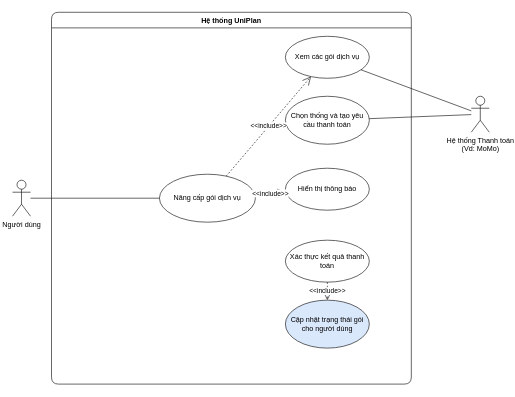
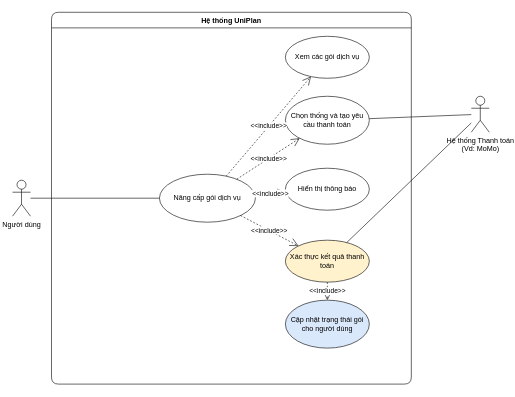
edge "Xem các gói dịch vụ" -- "Hệ thống Thanh toán (Vd: MoMo)": now "Xác thực kết quả thanh toán" -- "Hệ thống Thanh toán (Vd: MoMo)"
edge "Nâng cấp gói dịch vụ" -> "Chọn thống và tạo yêu cầu thanh toán": added, label "<<include>>"
edge "Nâng cấp gói dịch vụ" -> "Xác thực kết quả thanh toán": added, label "<<include>>"
node "Xác thực kết quả thanh toán": fillcolor #ffffff -> #fff2cc
